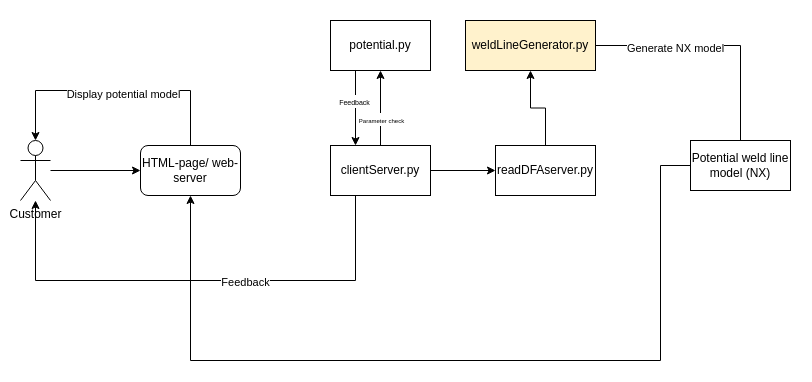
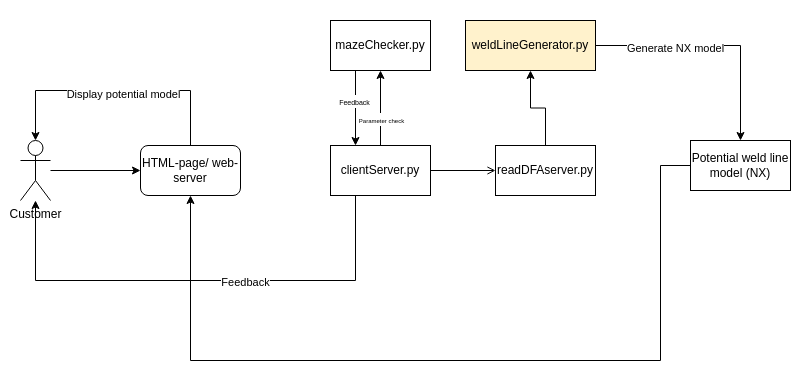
node "potential.py": label "potential.py" -> "mazeChecker.py"
edge "weldLineGenerator.py" -- "Potential weld line model (NX)": arrowhead none -> classic
edge "clientServer.py" -> "readDFAserver.py": arrowhead classic -> open
